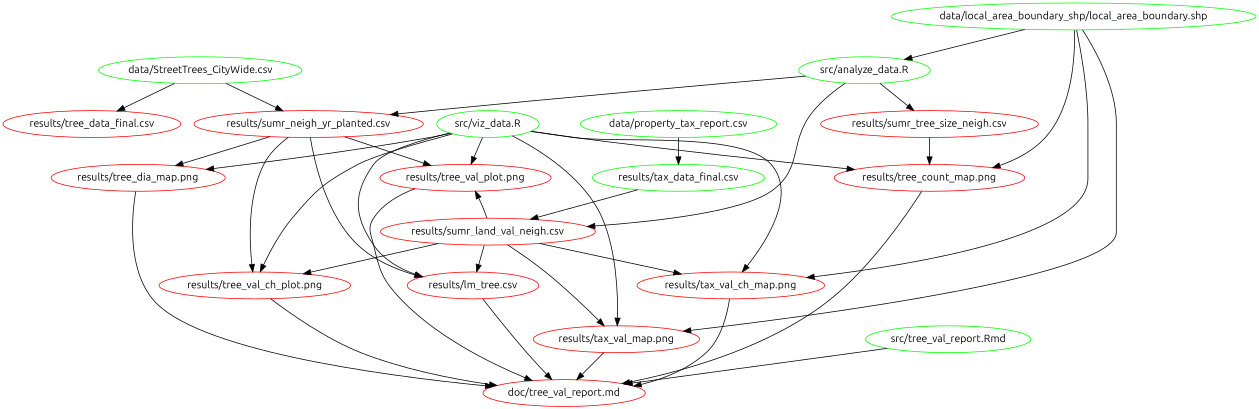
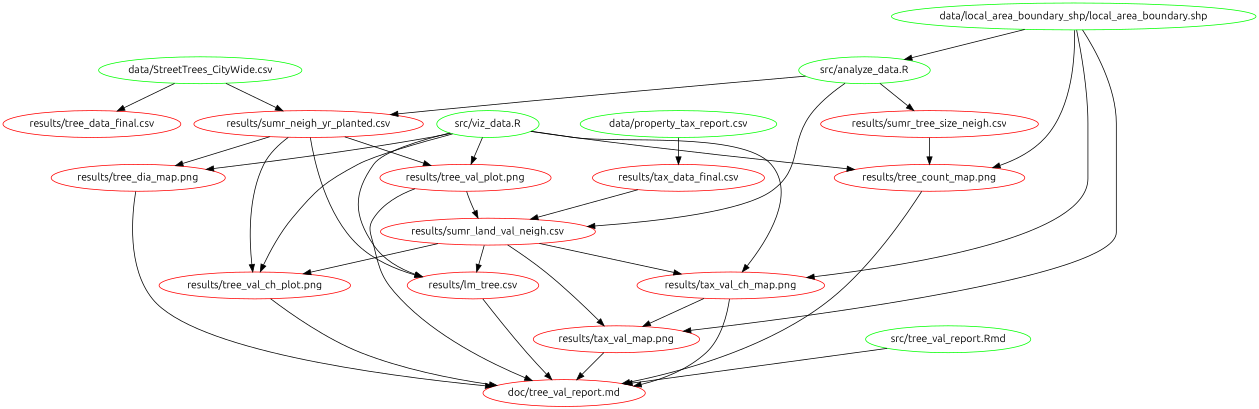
node "results/tax_data_final.csv": color green -> red
edge "results/sumr_land_val_neigh.csv" -> "results/tree_val_plot.png": reversed
edge "src/viz_data.R" -> "results/tax_val_map.png": now "results/tax_val_ch_map.png" -> "results/tax_val_map.png"
